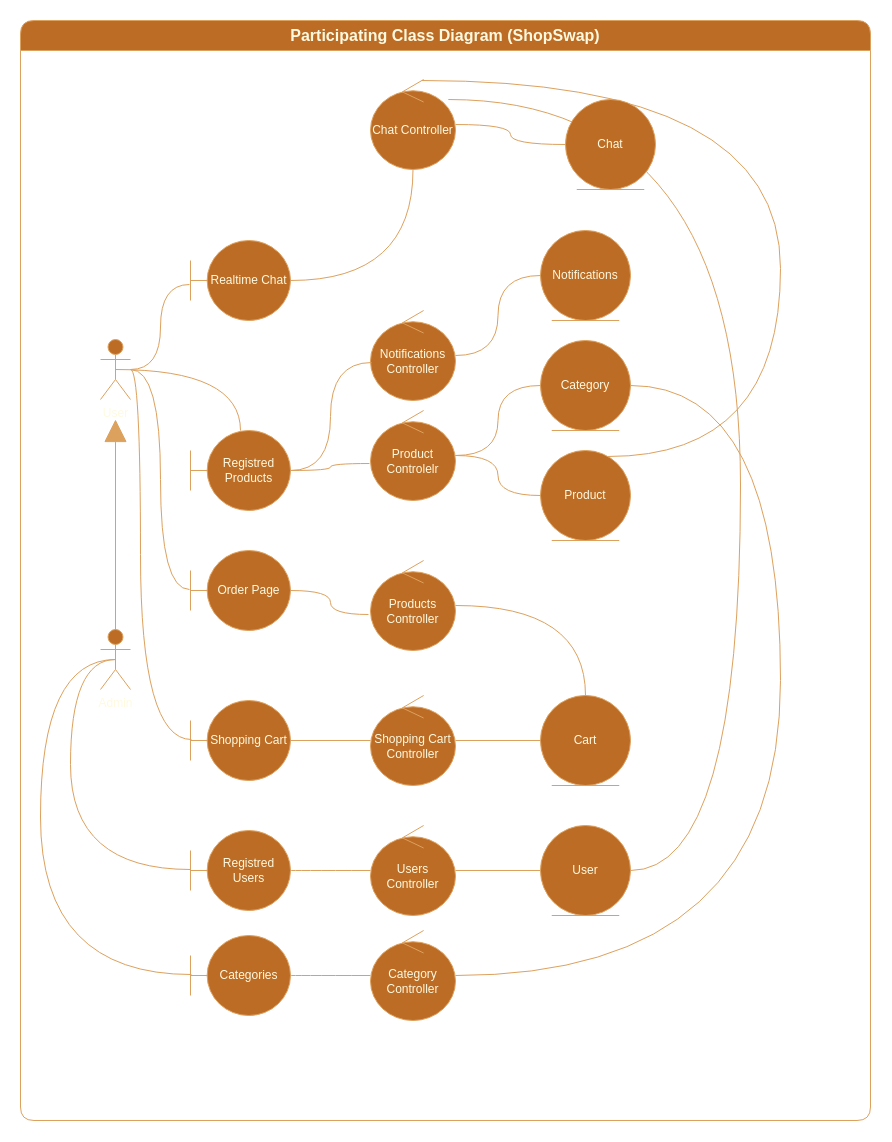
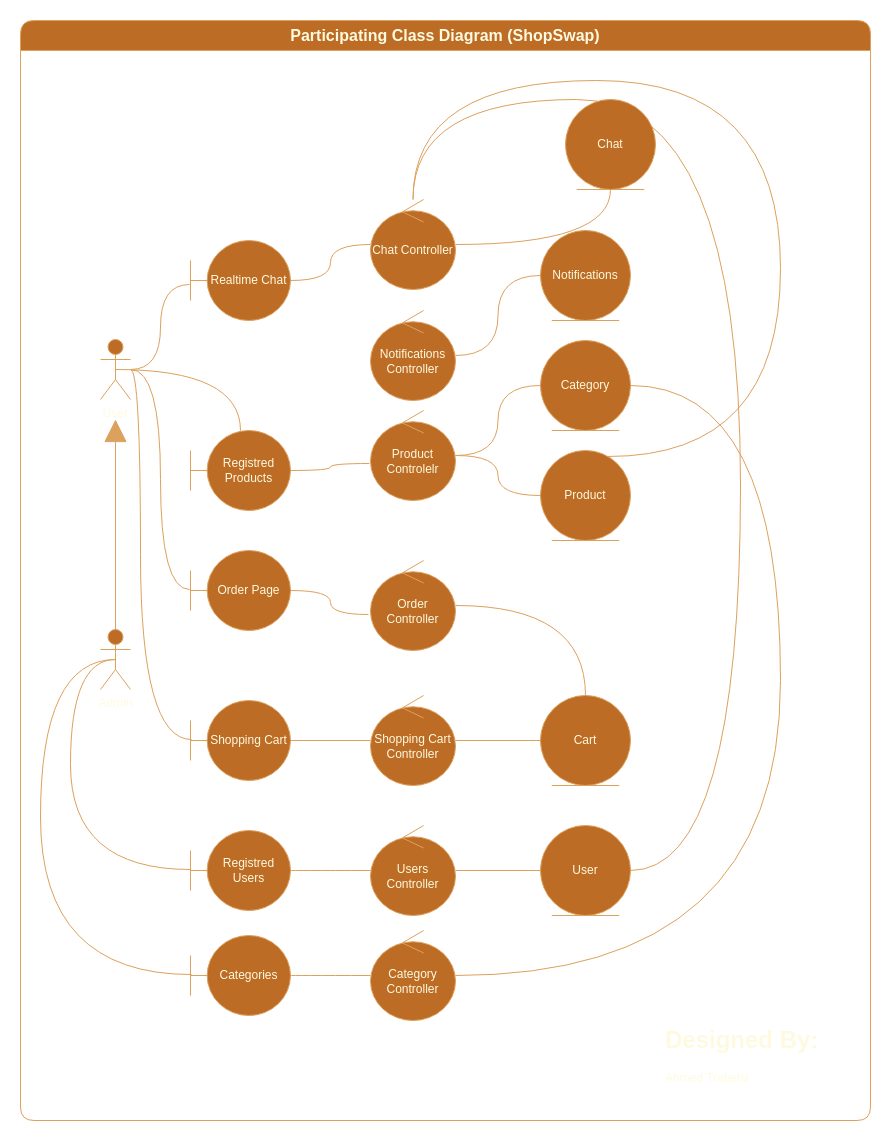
node "Chat Controller": moved (413, 125) -> (413, 245)
edge "Notifications Controller" -- "Registred Products": removed
node "Products Controller": label "Products Controller" -> "Order Controller"
node "Designed By:Ahmed Trabelsi": added
